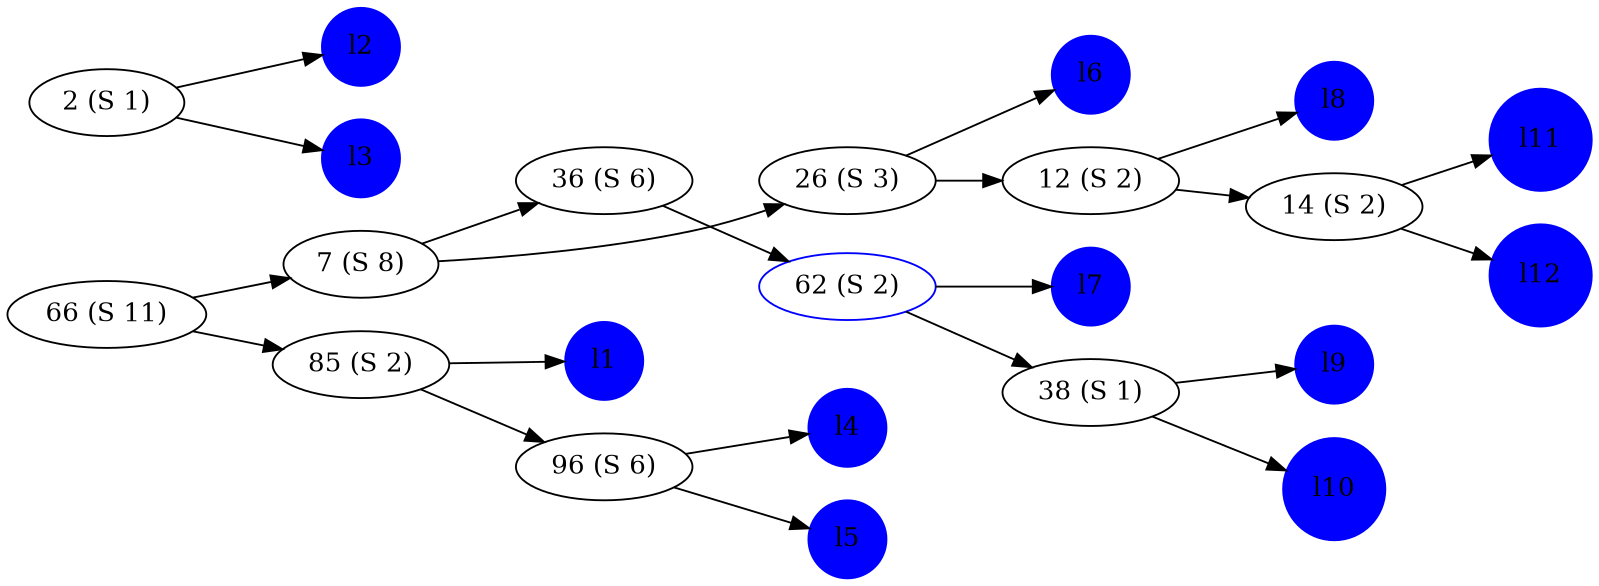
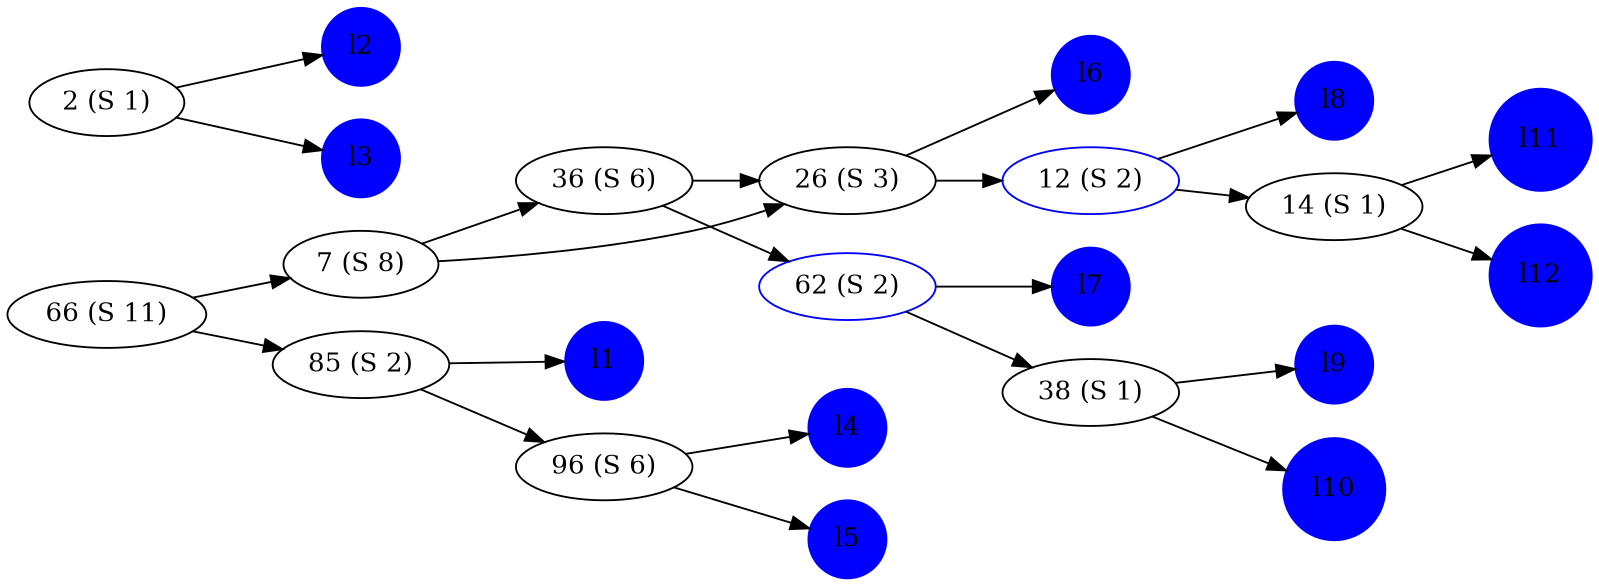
edge "36 (S 6)" -> "26 (S 3)": added
node "12 (S 2)": color black -> blue
node "14 (S 2)": label "14 (S 2)" -> "14 (S 1)"
